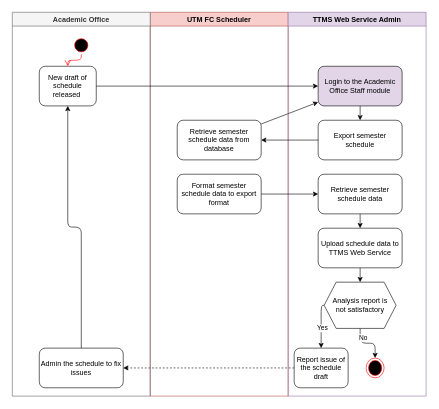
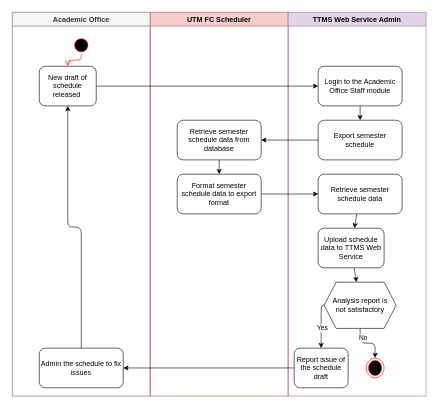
node "Login to the Academic Office Staff module": fillcolor #e1d5e7 -> #ffffff
edge "Retrieve semester schedule data from database" -> "Login to the Academic Office Staff module": now "Retrieve semester schedule data from database" -> "Format semester schedule data to export format"
node "Upload schedule data to TTMS Web Service": size 84x40 -> 66x40
edge "Report issue of the schedule draft" -> "Admin the schedule to fix issues": style dashed -> solid
